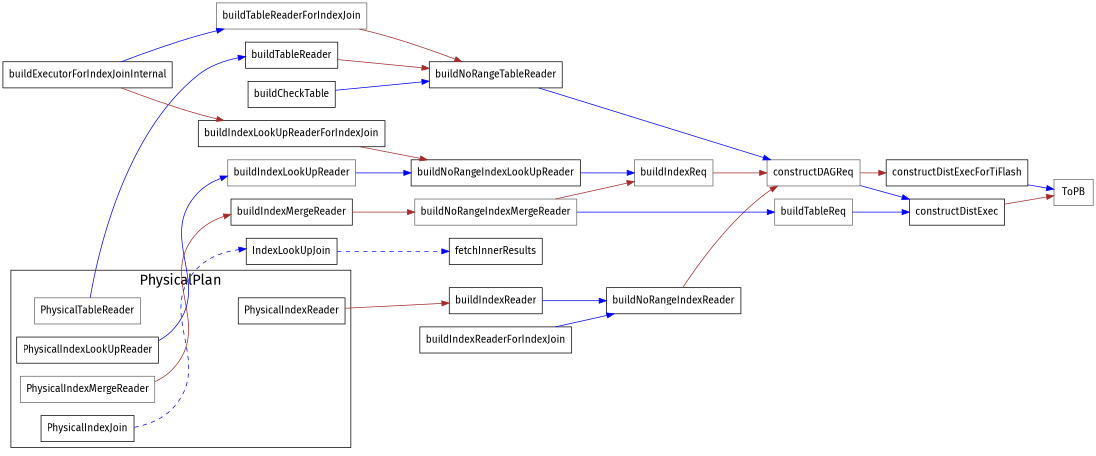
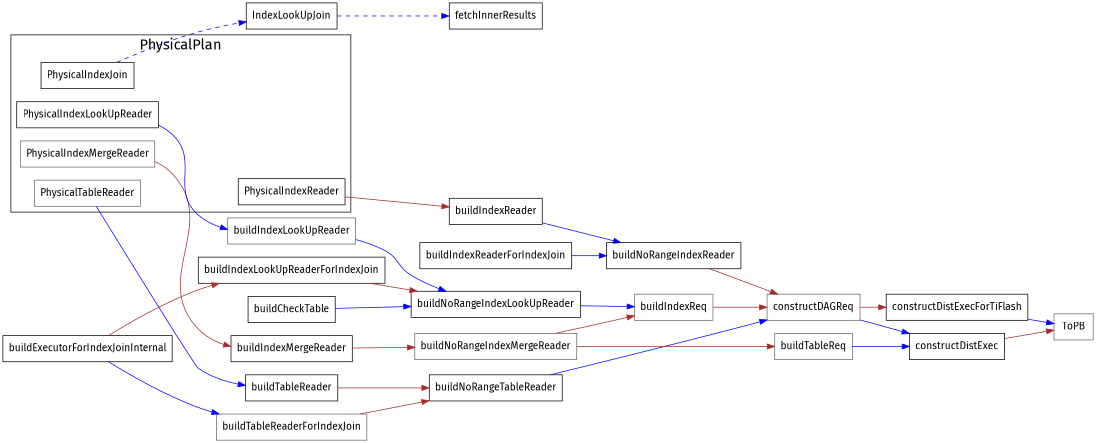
edge "buildCheckTable" -> "buildNoRangeTableReader": now "buildCheckTable" -> "buildNoRangeIndexLookUpReader"
edge "buildNoRangeIndexMergeReader" -> "buildTableReq": color blue -> brown
